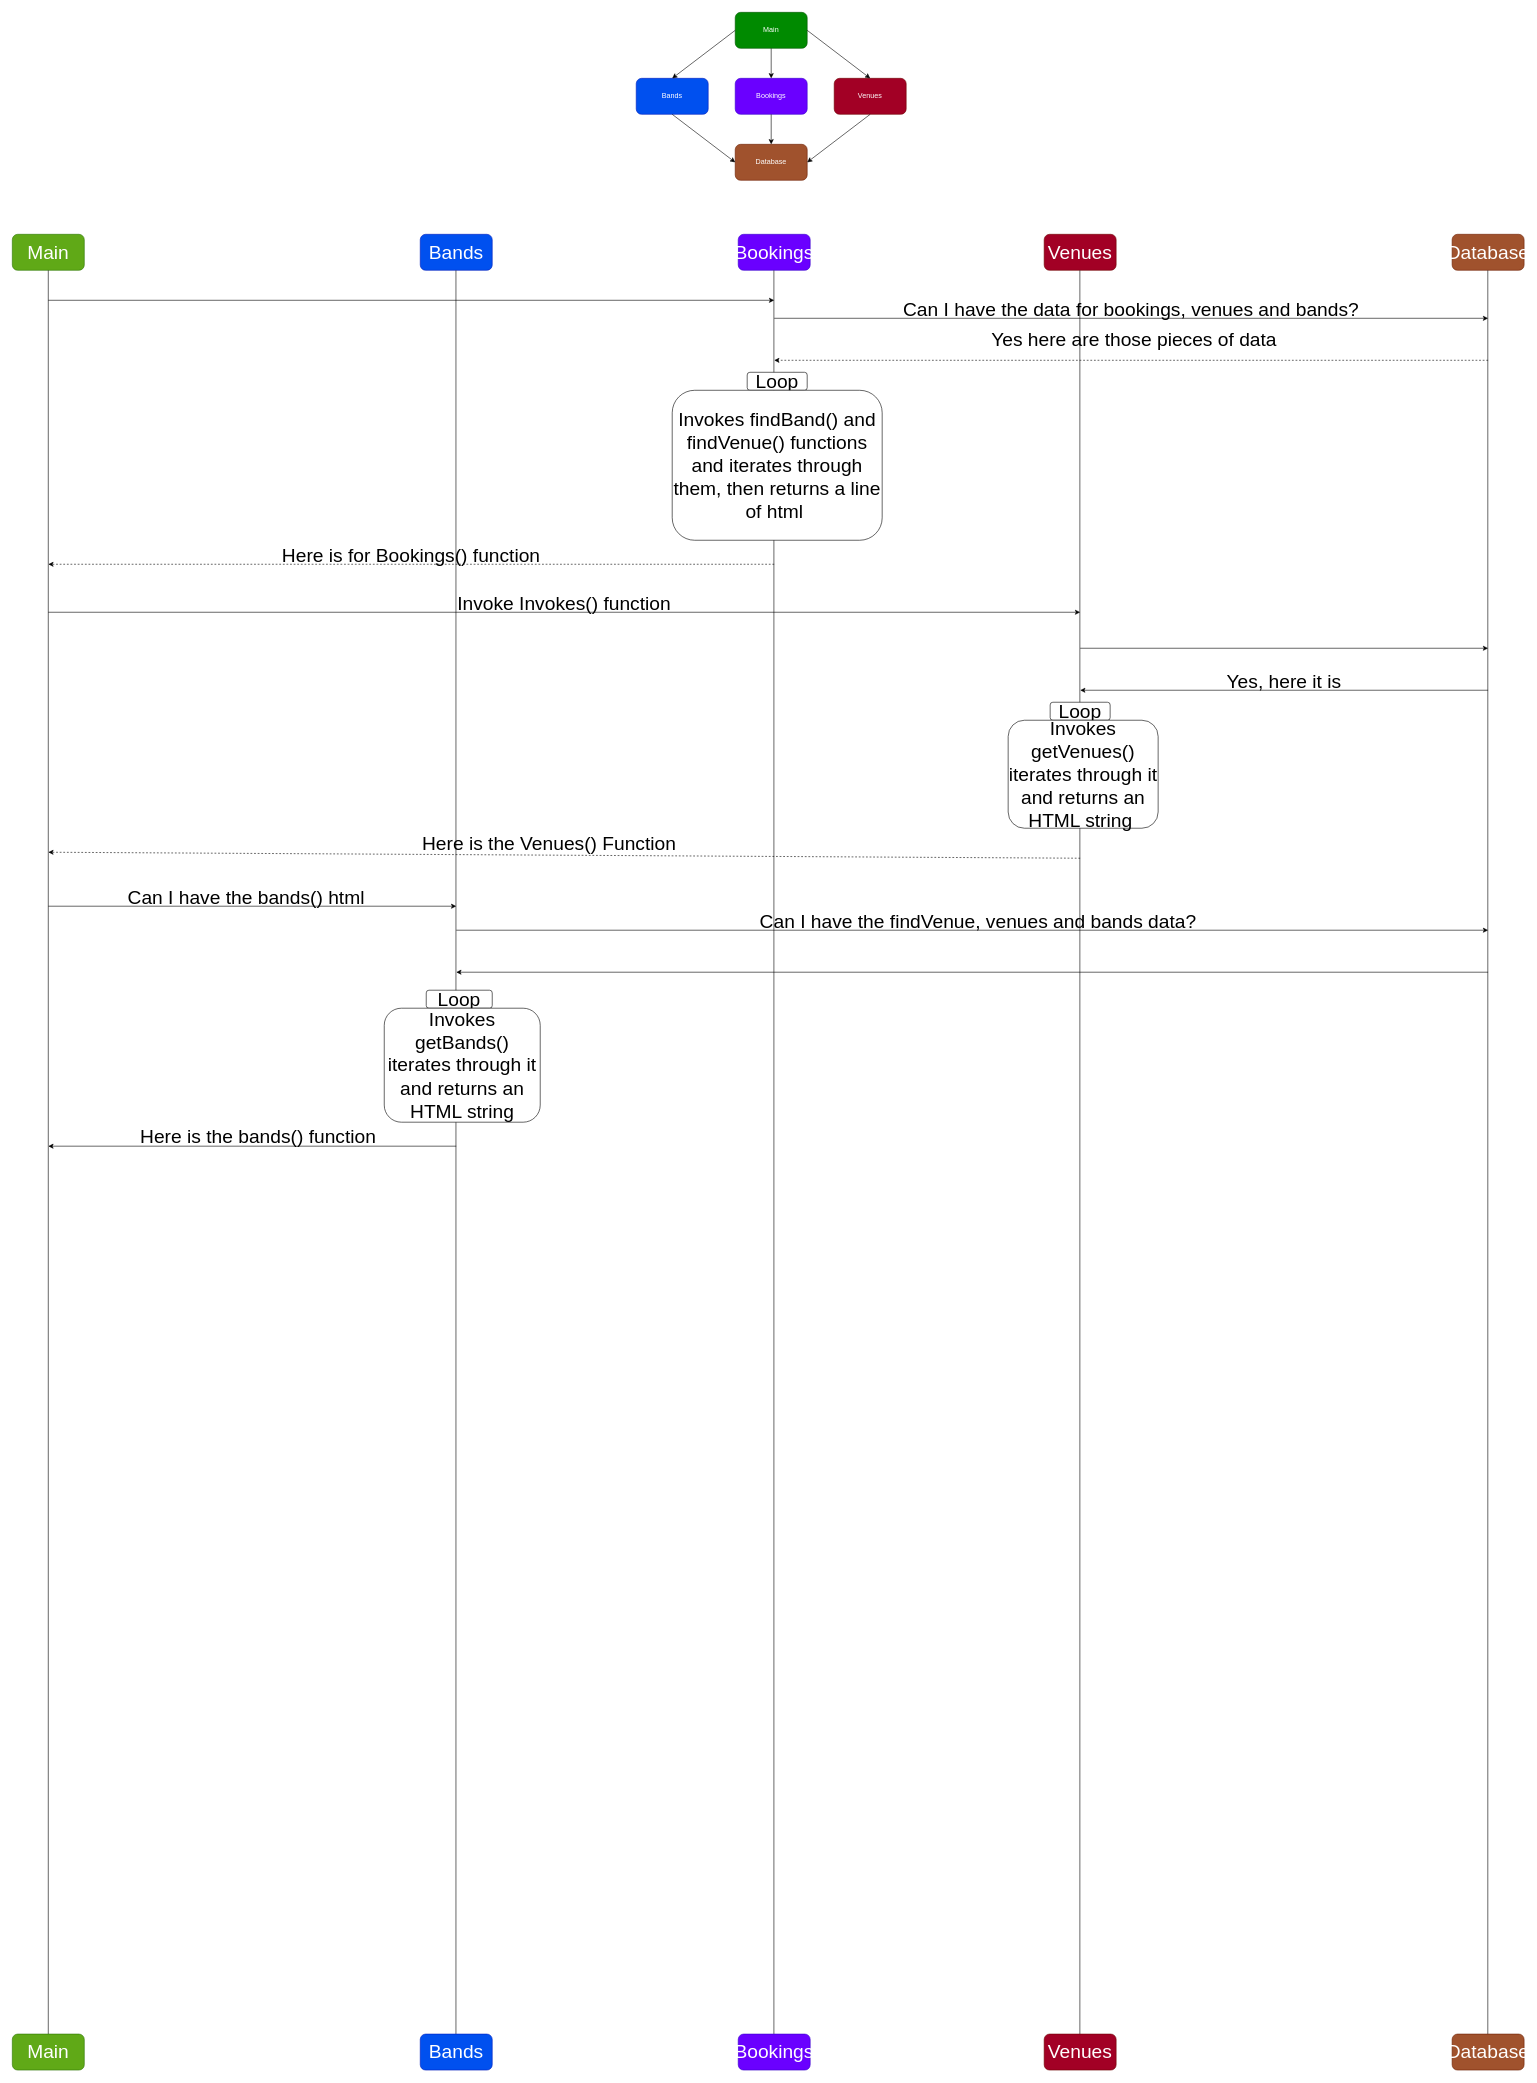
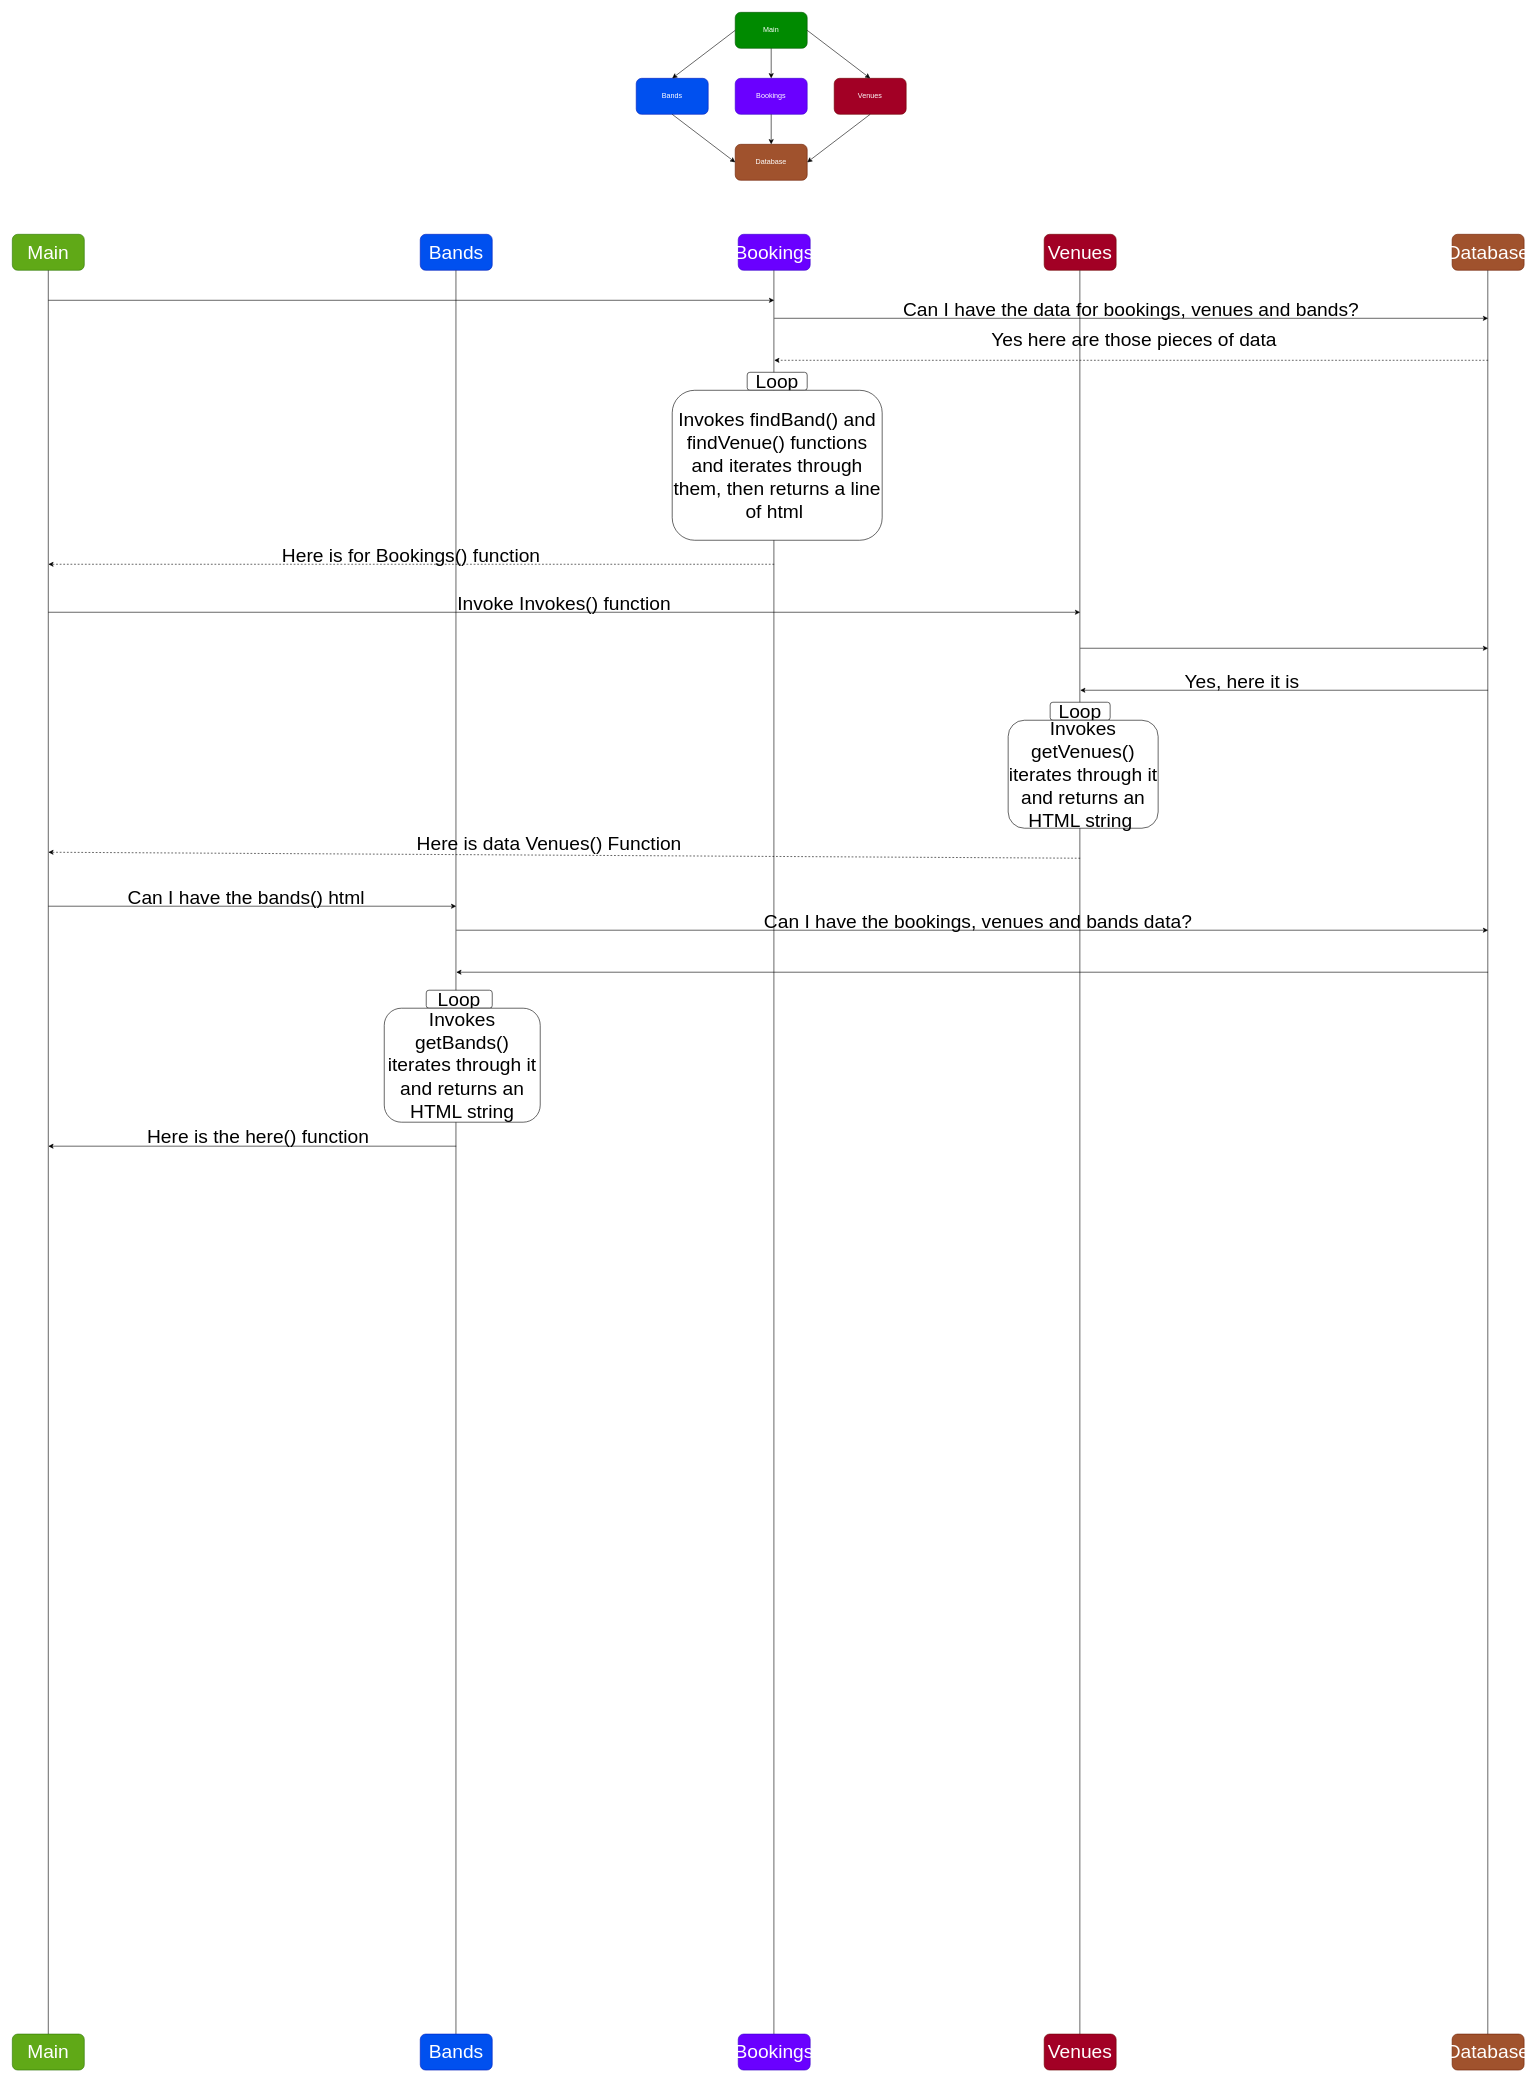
node "Yes, here it is": moved (1284, 681) -> (1242, 681)
node "Here is the Venues() Function": label "Here is the Venues() Function" -> "Here is data Venues() Function"
node "Can I have the findVenue, venues and bands data?": label "Can I have the findVenue, venues and bands data?" -> "Can I have the bookings, venues and bands data?"
node "Here is the bands() function": label "Here is the bands() function" -> "Here is the here() function"
